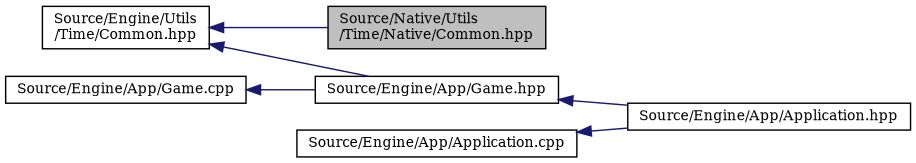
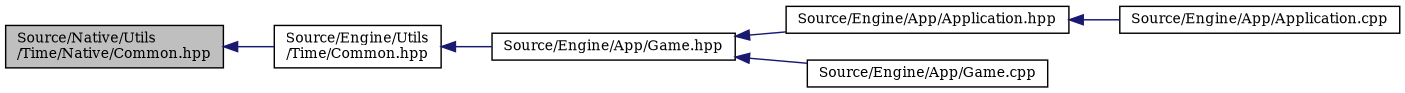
edge "Source/Native/Utils /Time/Native/Common.hpp" -> "Source/Engine/Utils /Time/Common.hpp": reversed
edge "Source/Engine/App/Game.hpp" -> "Source/Engine/App/Game.cpp": reversed
edge "Source/Engine/App/Application.hpp" -> "Source/Engine/App/Application.cpp": reversed
